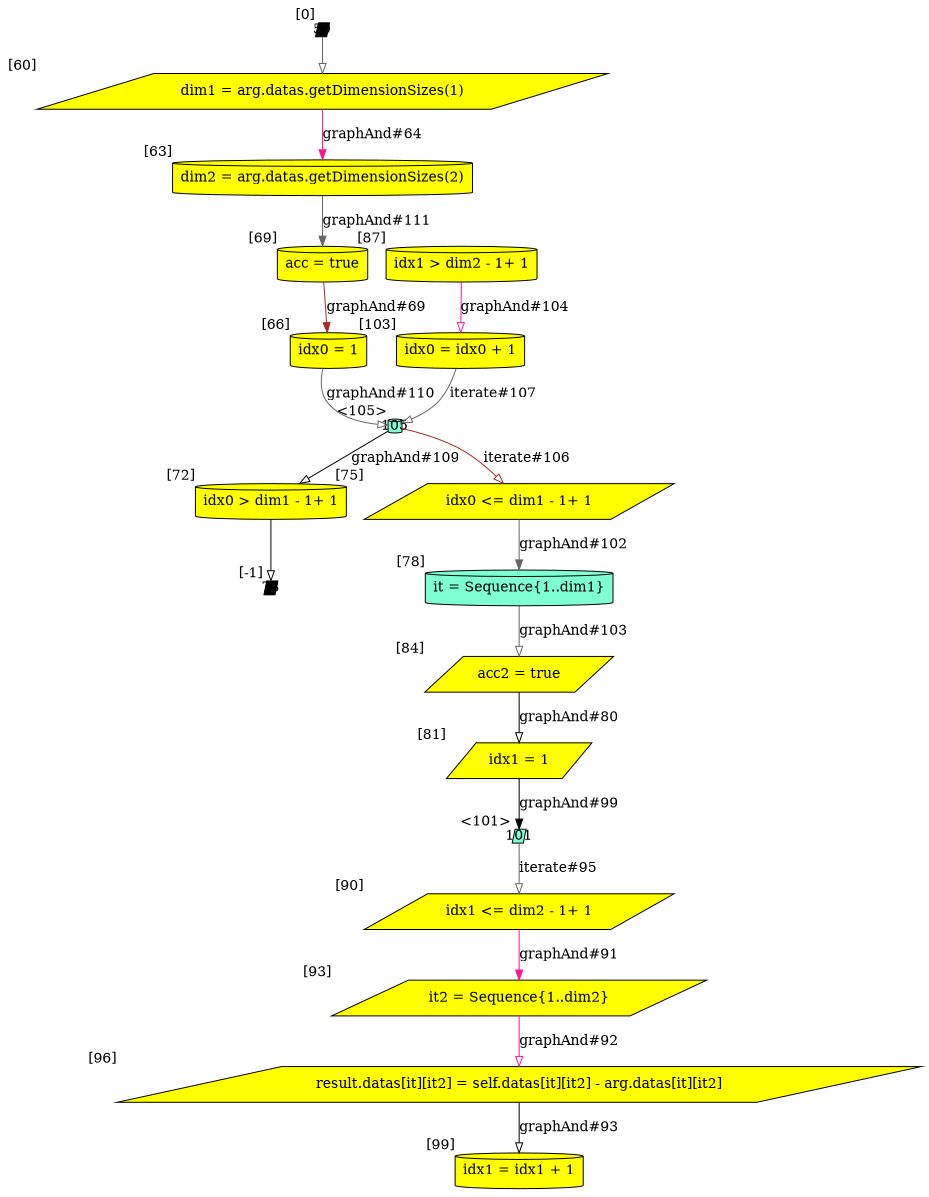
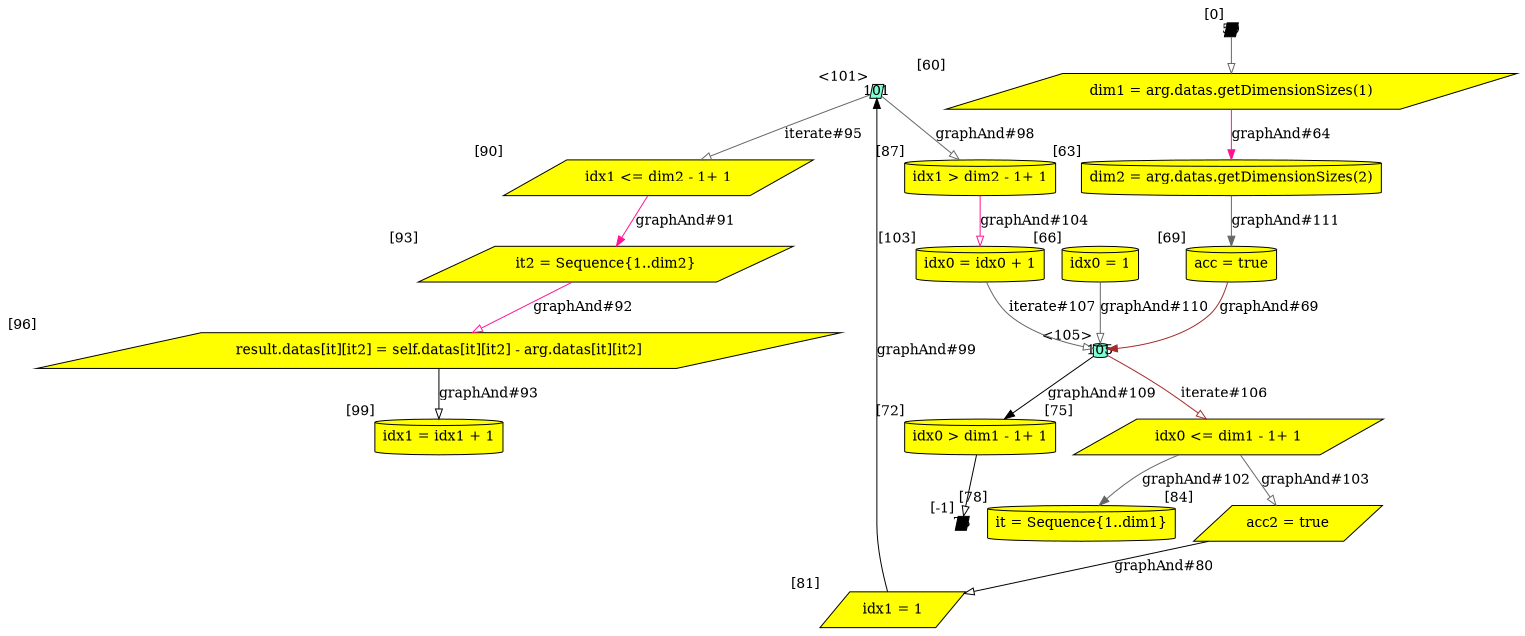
edge "101 <101>" -> "idx1 > dim2 - 1+ 1 [87]": added, label "graphAnd#98"
edge "acc = true [69]" -> "idx0 = 1 [66]": now "acc = true [69]" -> "105 <105>"
edge "105 <105>" -> "idx0 > dim1 - 1+ 1 [72]": arrowhead onormal -> normal
node "it = Sequence{1..dim1} [78]": fillcolor aquamarine -> yellow
edge "it = Sequence{1..dim1} [78]" -> "acc2 = true [84]": now "idx0 <= dim1 - 1+ 1 [75]" -> "acc2 = true [84]"
